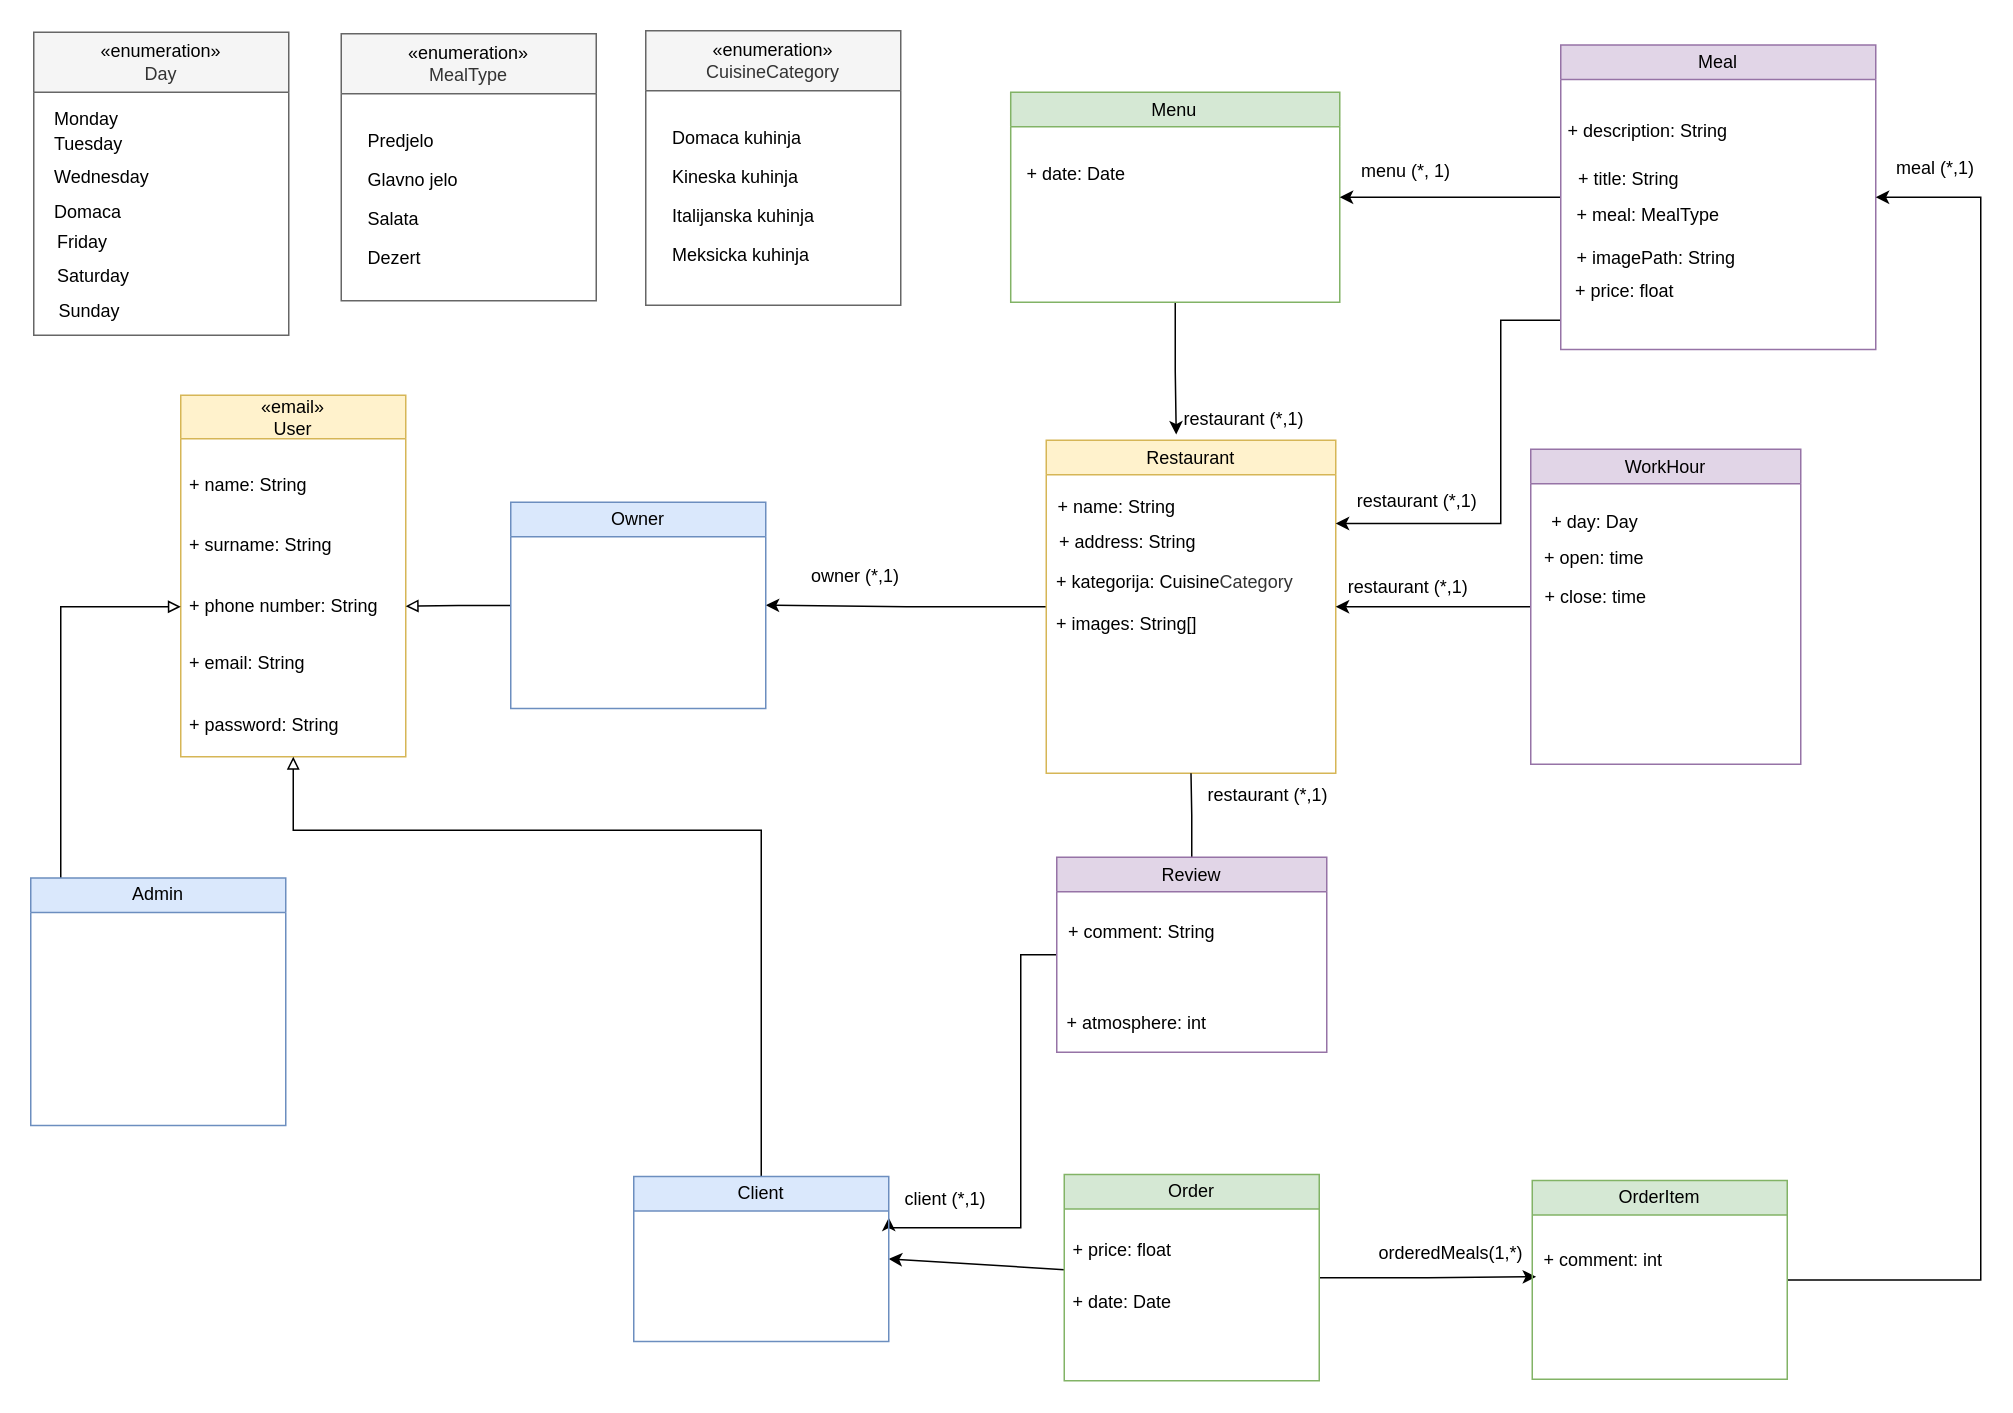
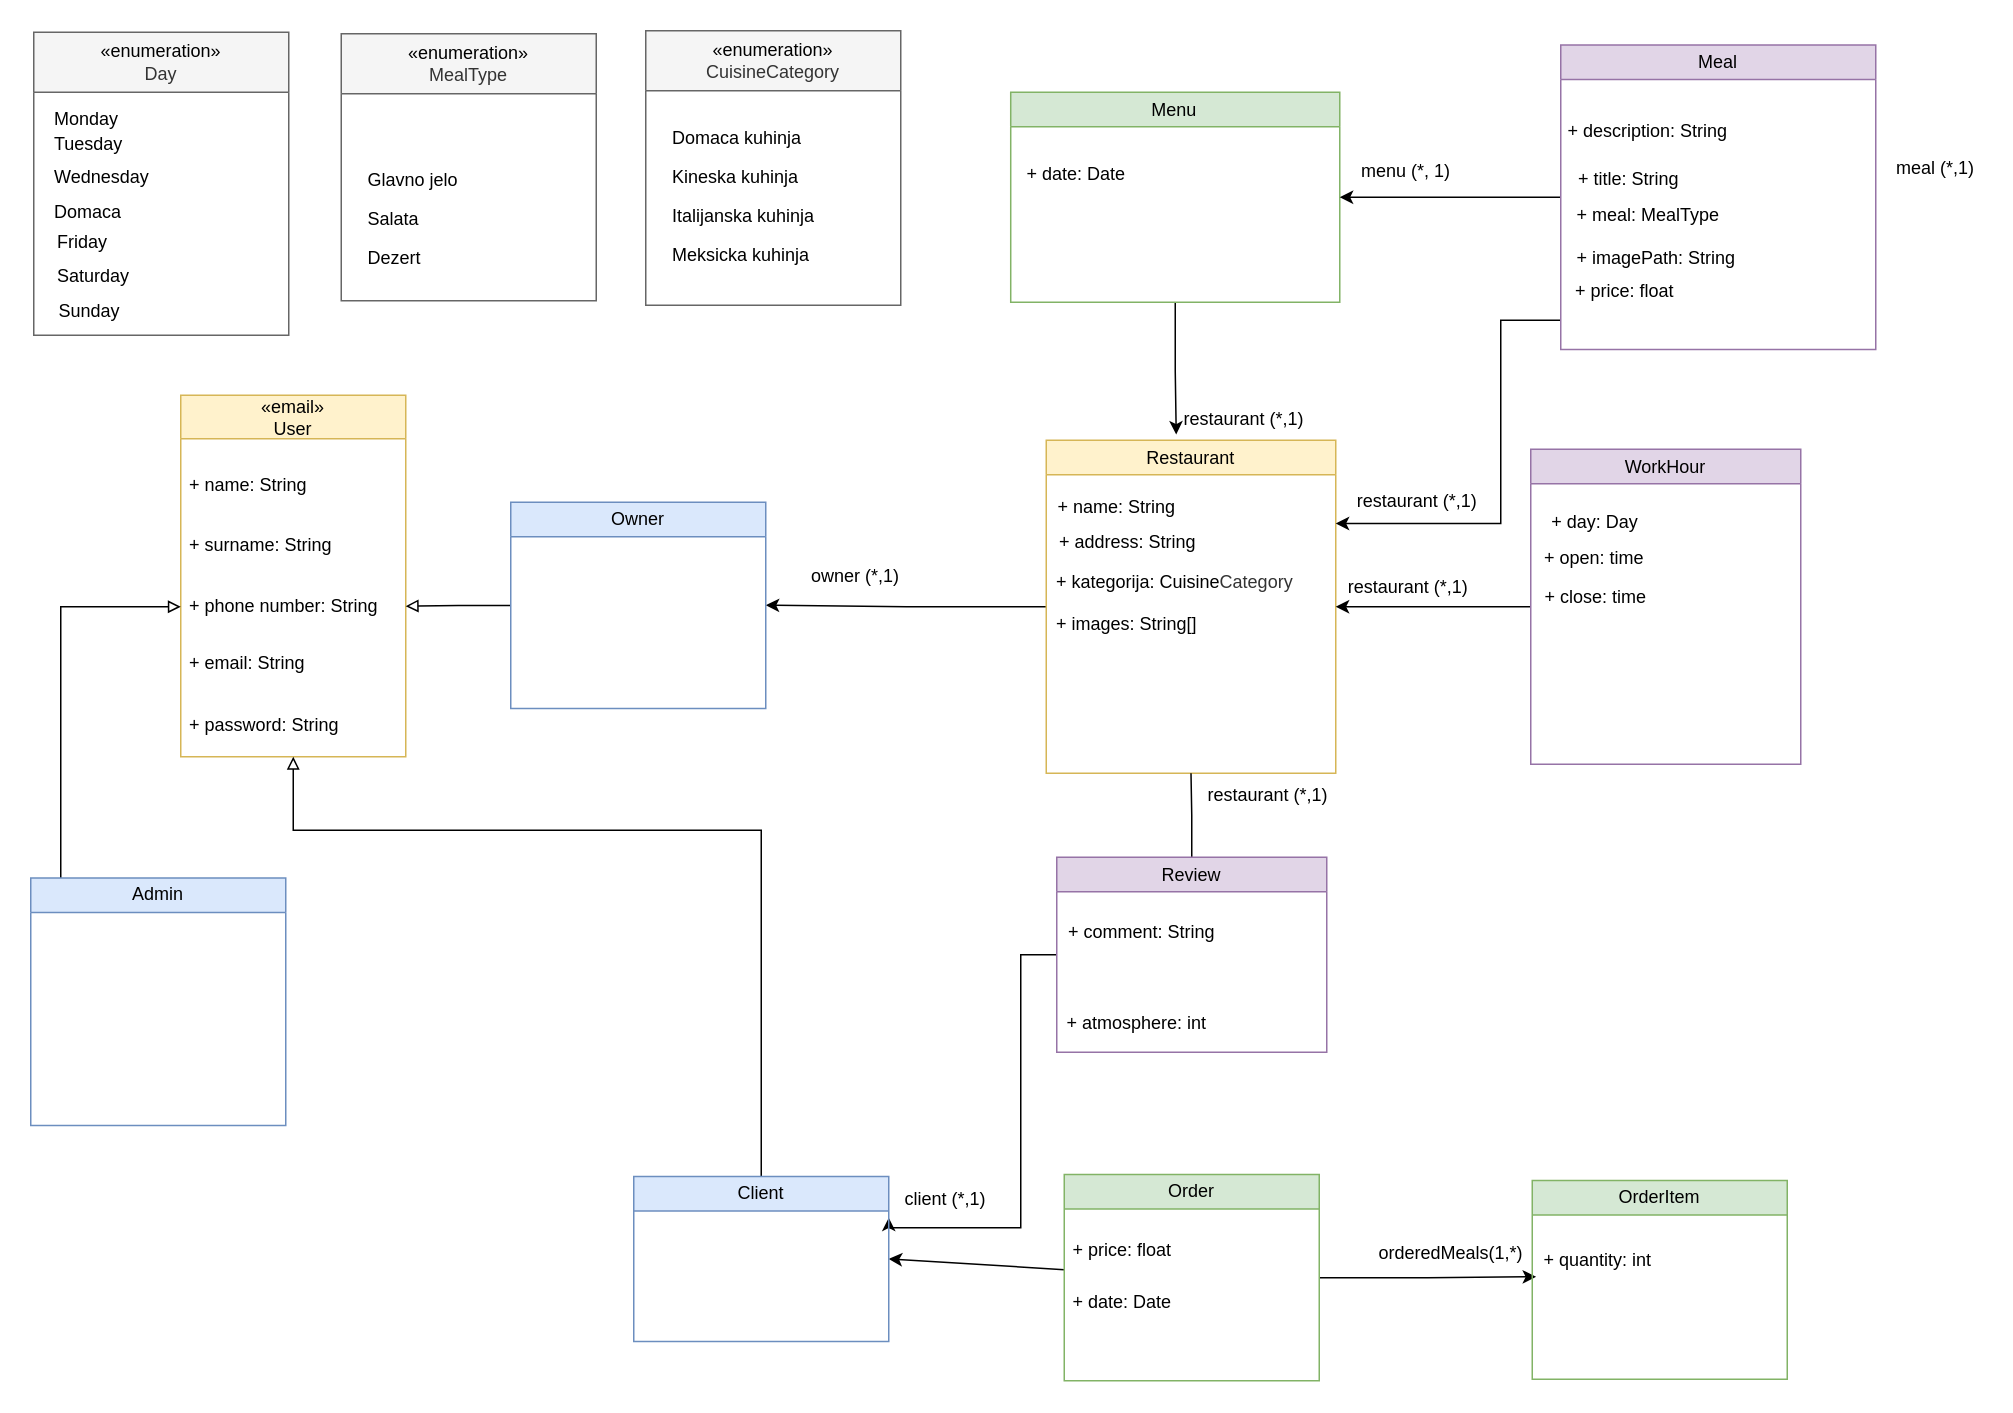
node "Predjelo": removed
edge "OrderItem" -> "Meal": removed
node "+ comment: int": label "+ comment: int" -> "+ quantity: int"
